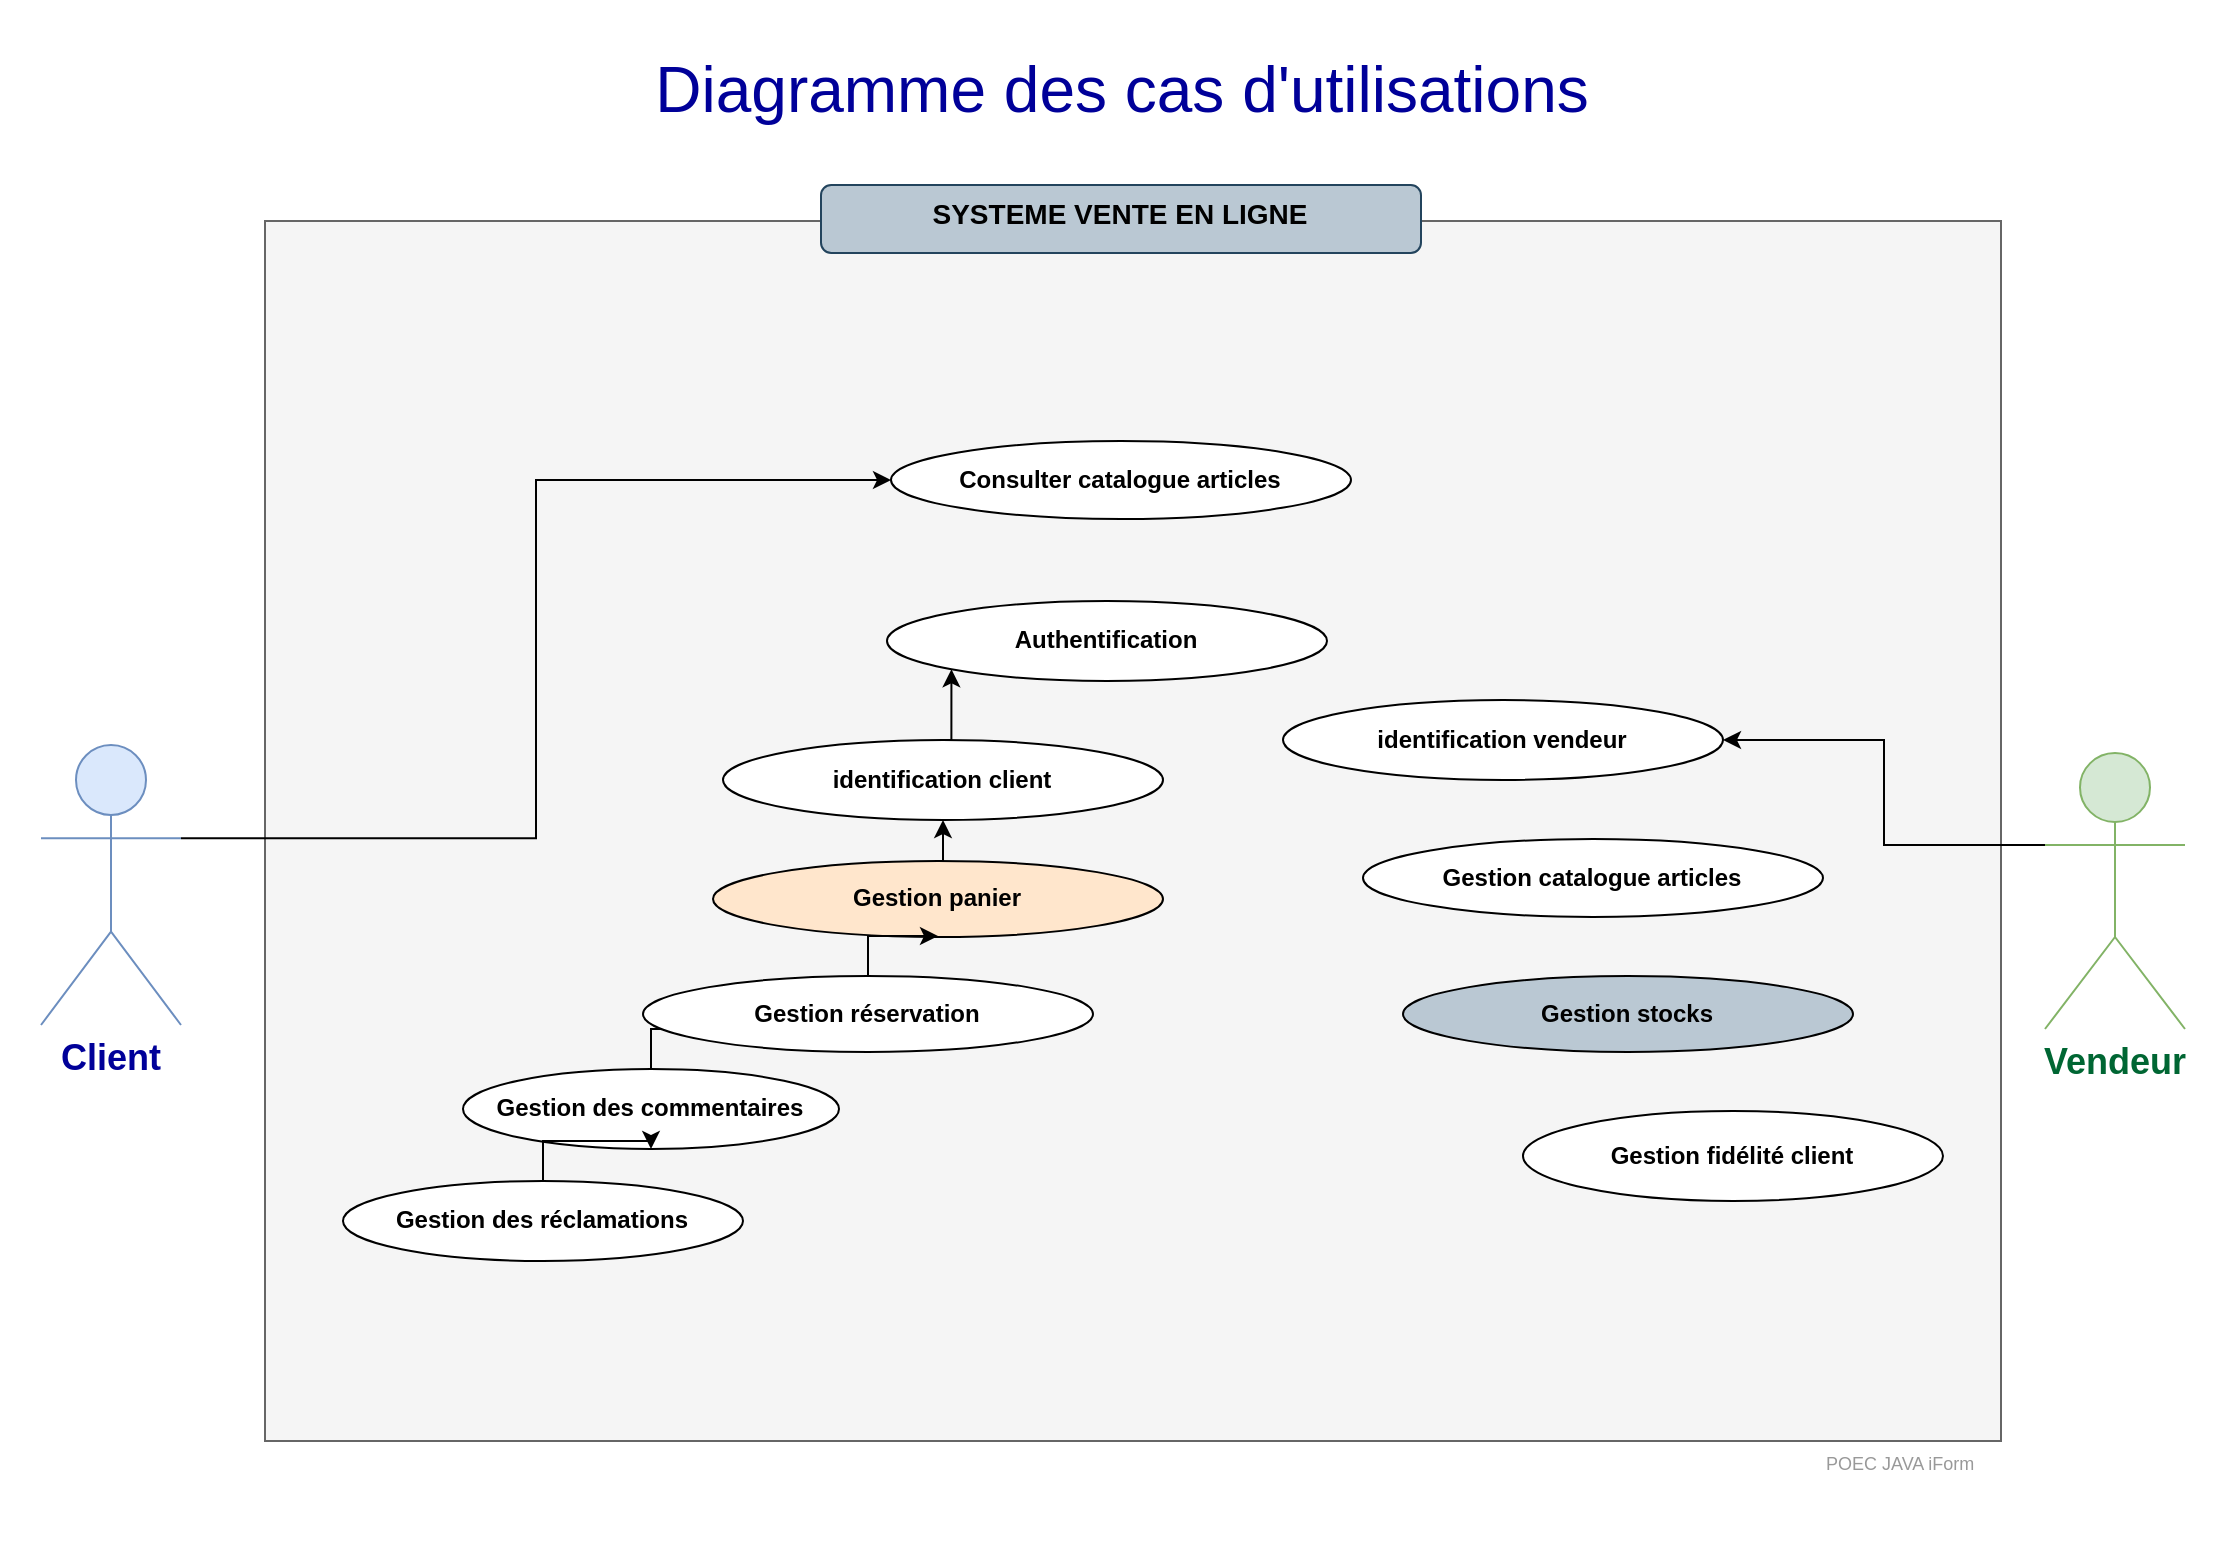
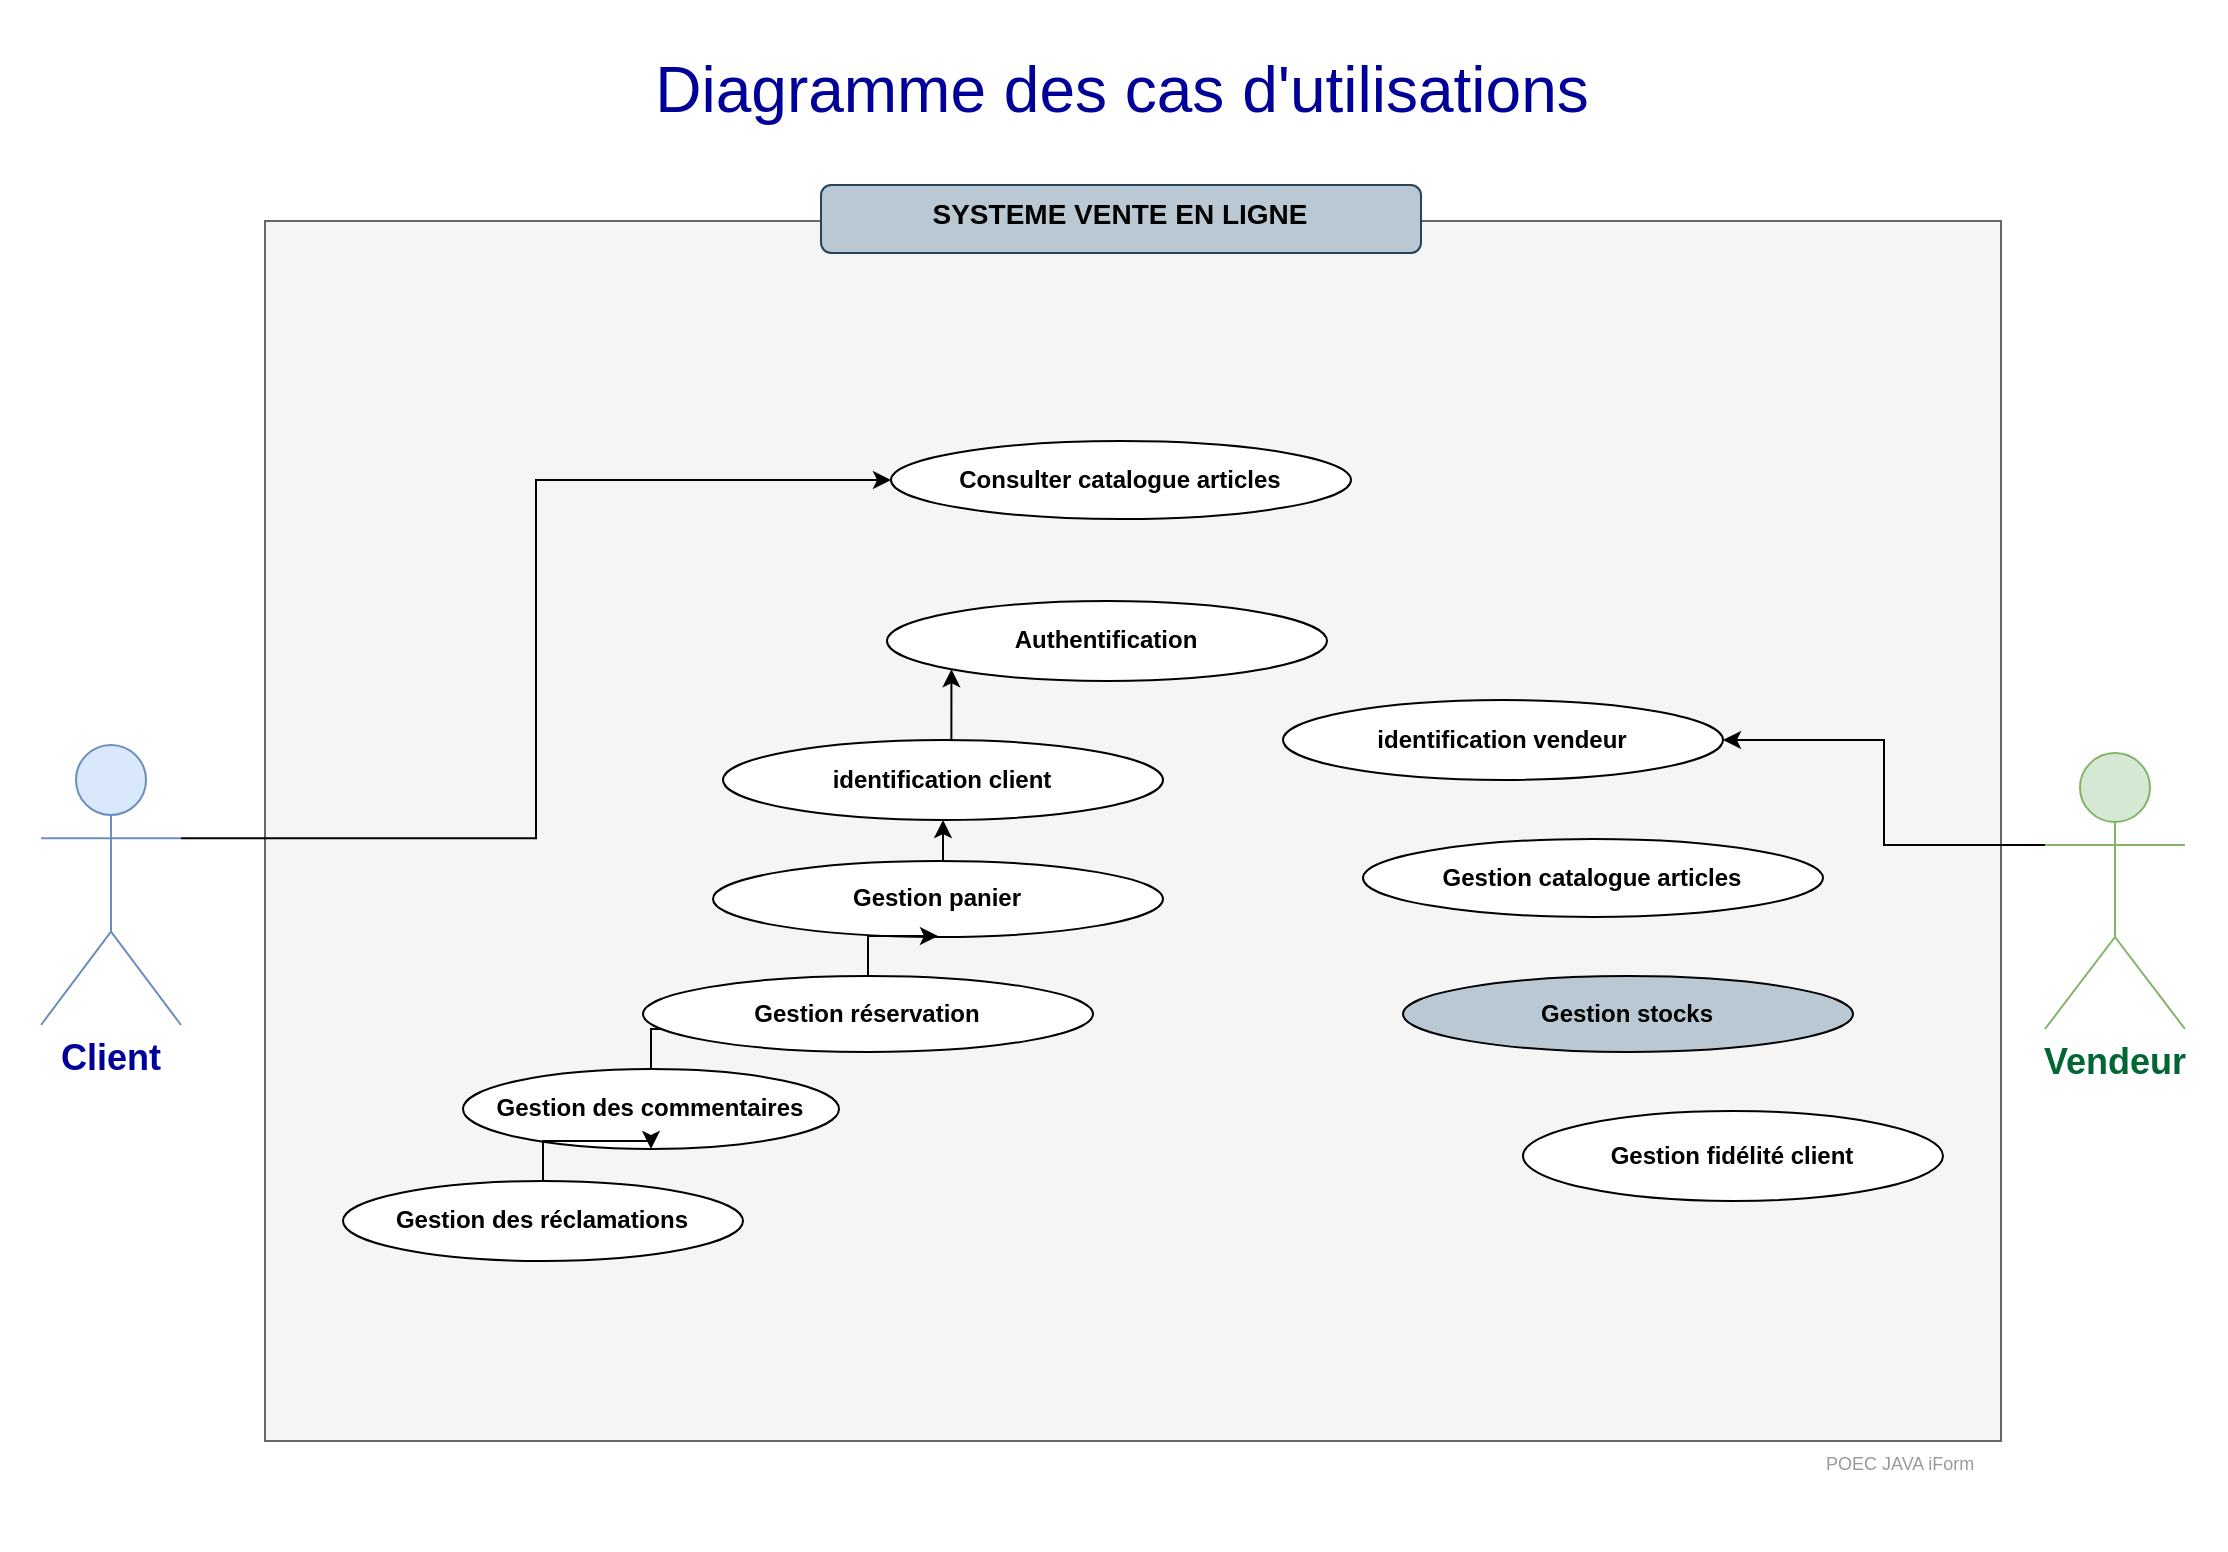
node "Gestion panier": fillcolor #ffe6cc -> #ffffff
